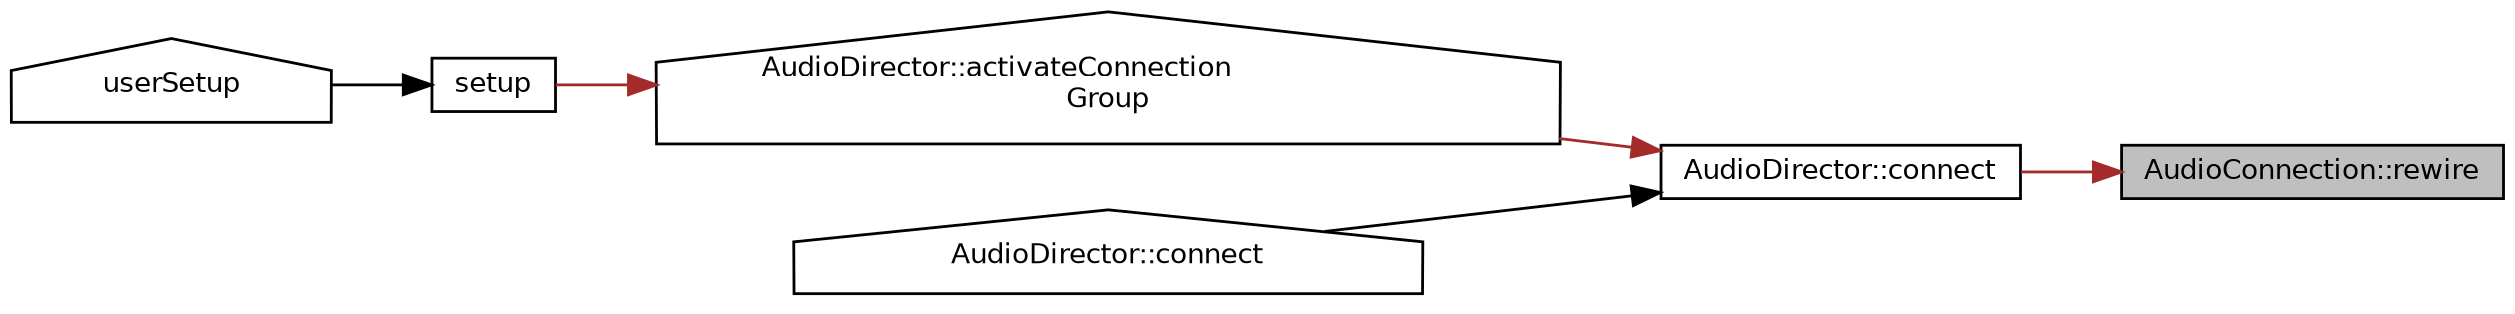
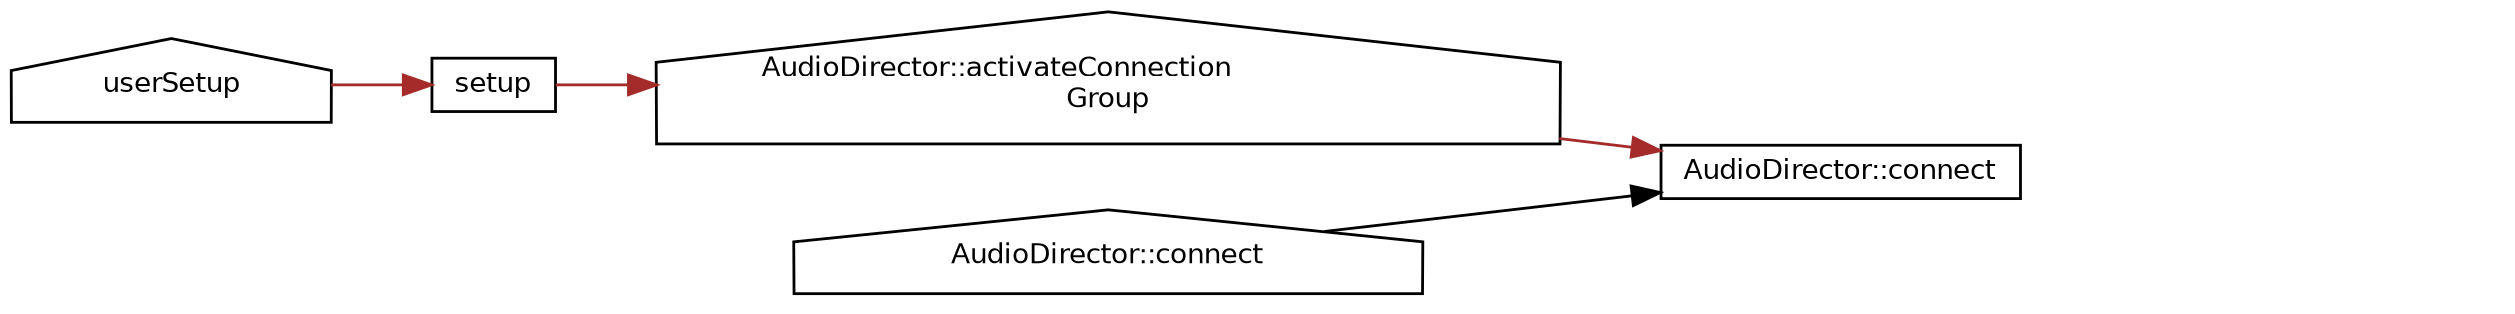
edge "userSetup" -> "setup": color black -> brown
node "AudioConnection::rewire": removed
